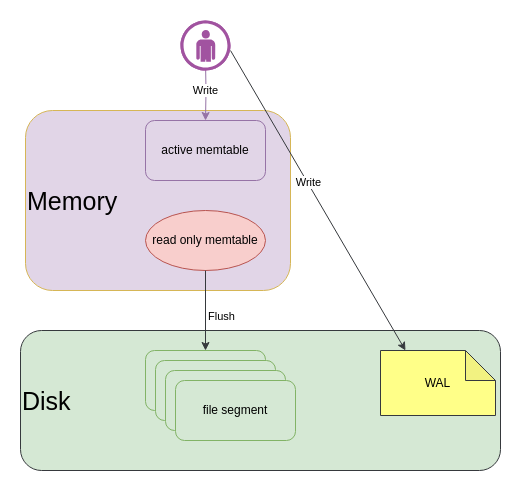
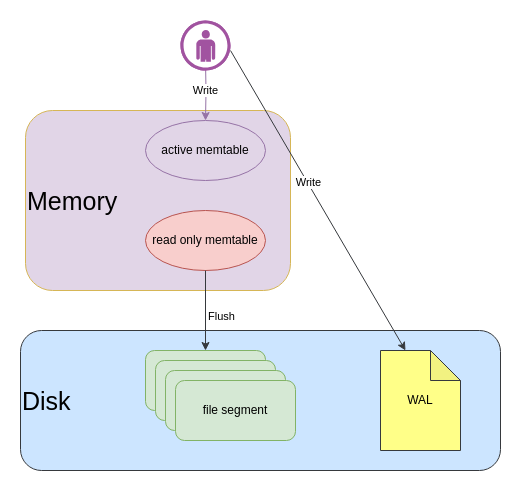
node "active memtable": shape rounded rectangle -> ellipse
node "WAL": size 115x65 -> 80x100
node "Disk": fillcolor #d5e8d4 -> #cce5ff
